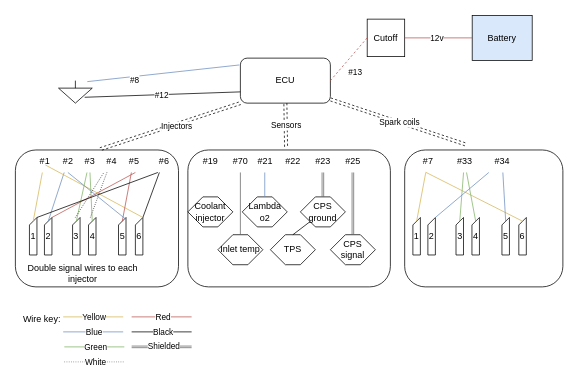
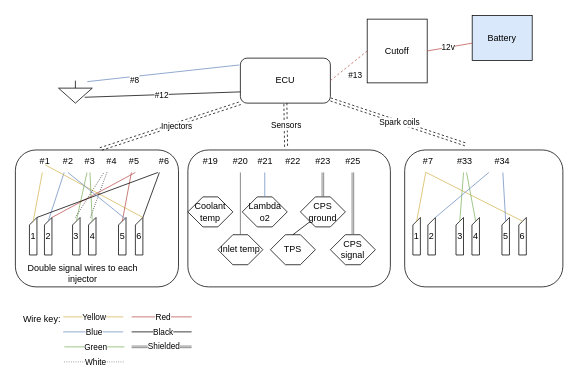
node "Cutoff": size 38x38 -> 60x64
node "#70": label "#70" -> "#20"
node "Coolant injector": label "Coolant injector" -> "Coolant temp"
